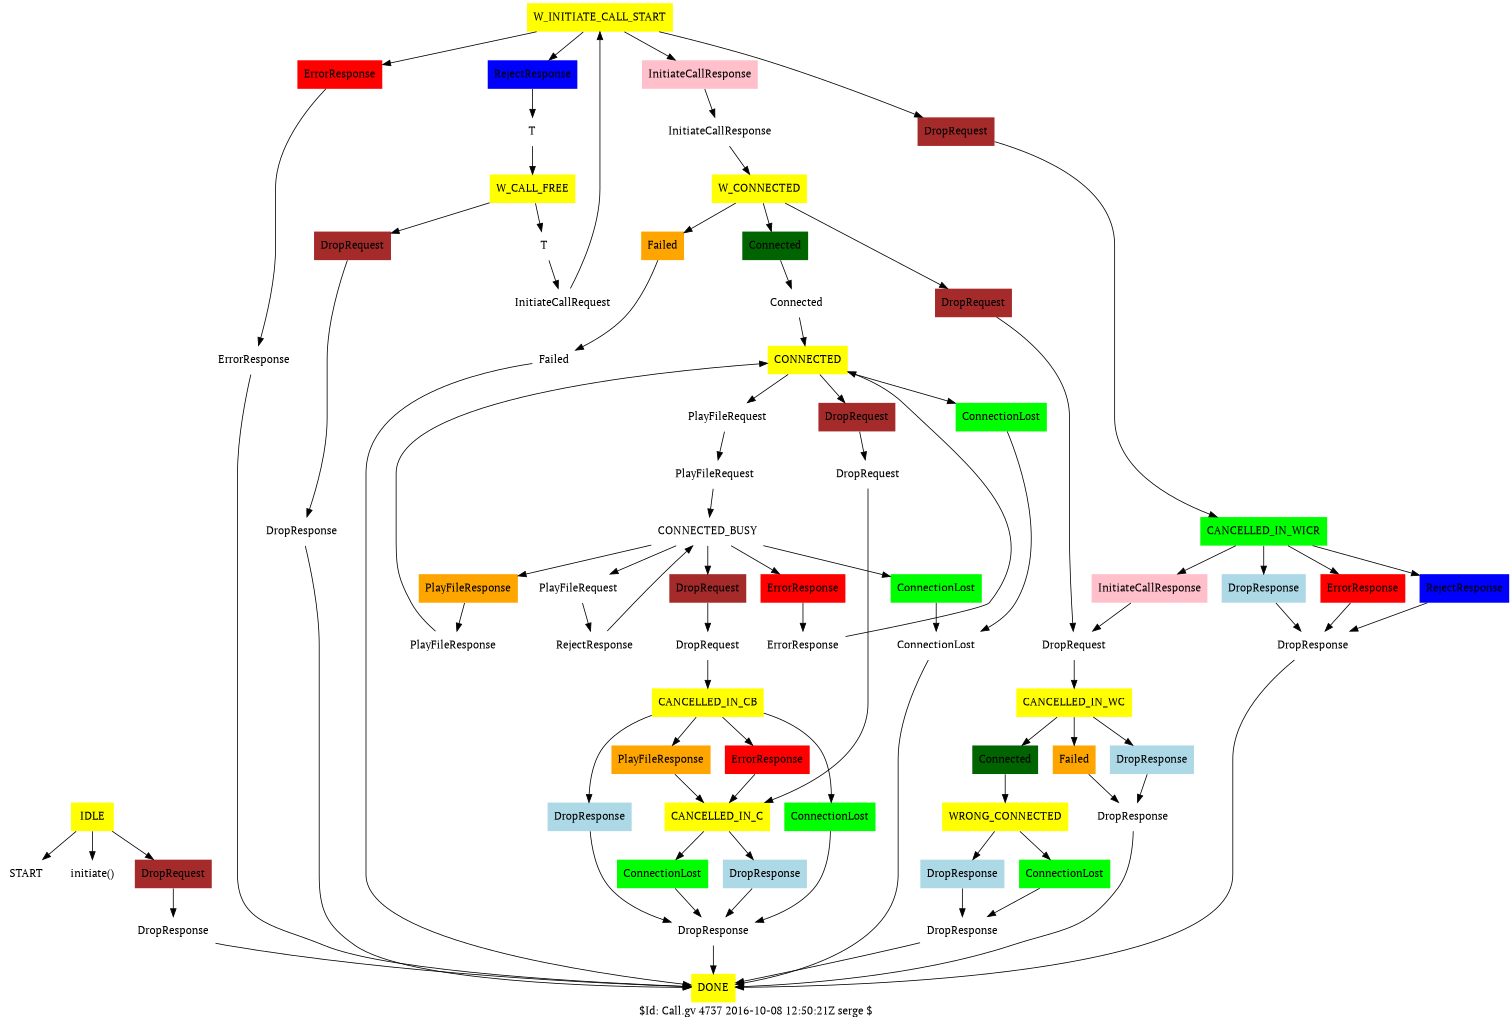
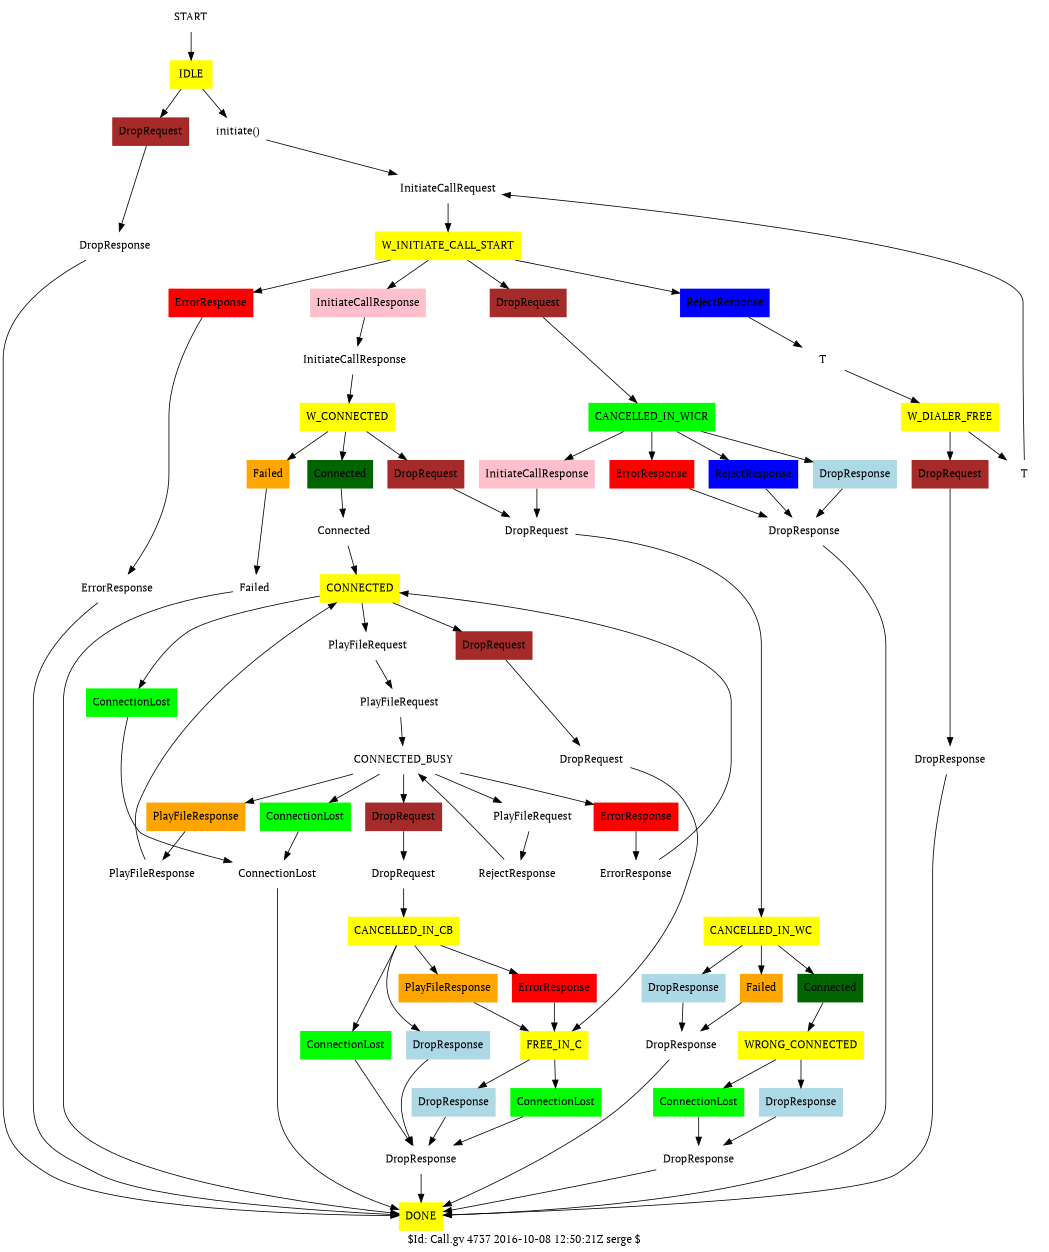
edge "initiate()" -> "InitiateCallRequest": added
node "W_CALL_FREE": label "W_CALL_FREE" -> "W_DIALER_FREE"
node "CANCELLED_IN_C": label "CANCELLED_IN_C" -> "FREE_IN_C"
edge "IDLE" -> "START": reversed
